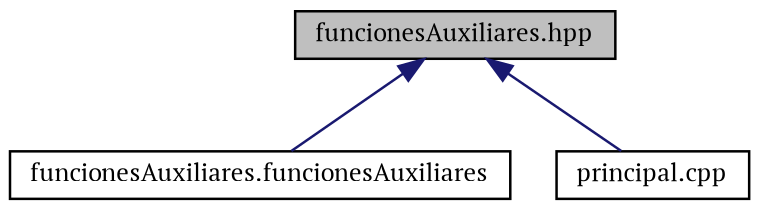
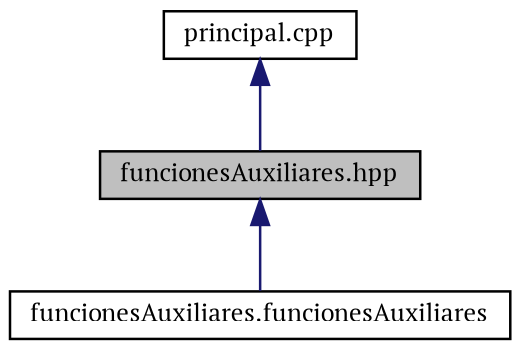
edge "principal.cpp" -> "funcionesAuxiliares.hpp": reversed
